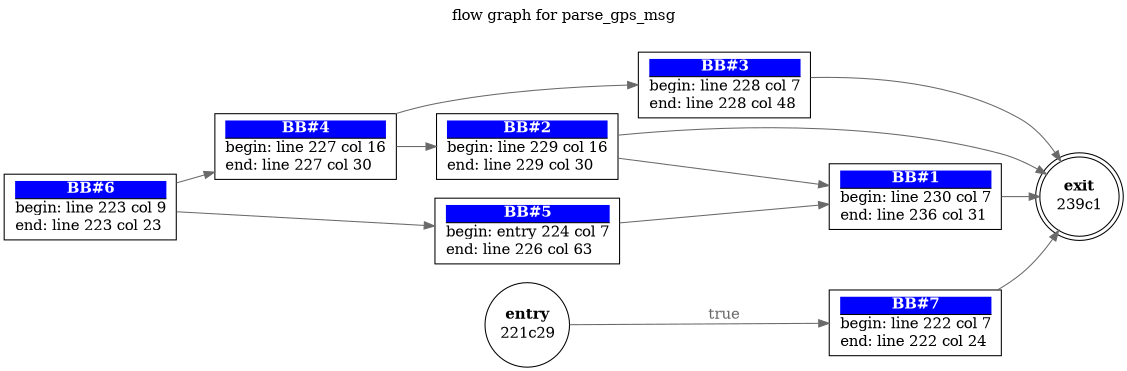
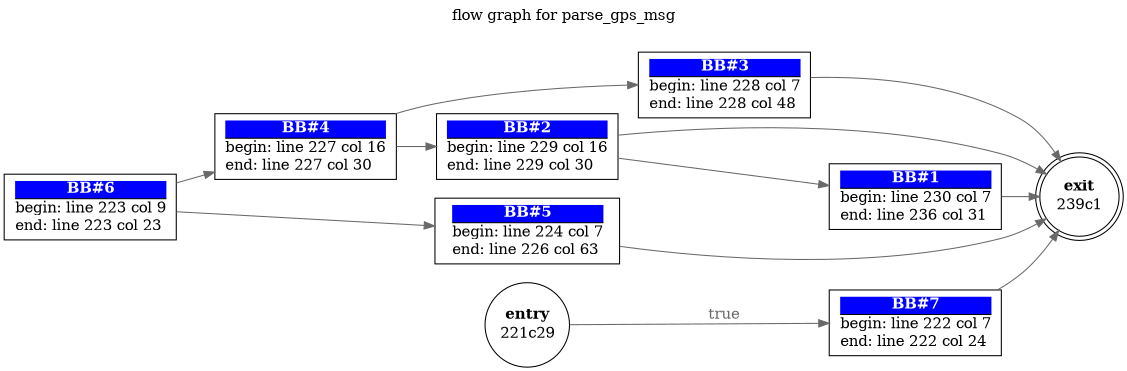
edge "BB#5" -> "BB#1": now "BB#5" -> "exit"
node "BB#5": text "begin: entry 224 col 7" -> "begin: line 224 col 7"
